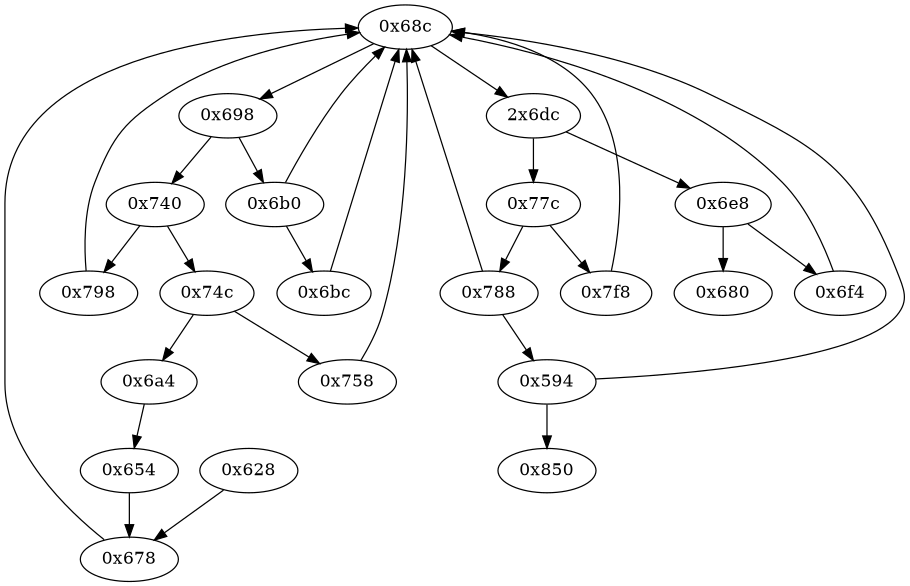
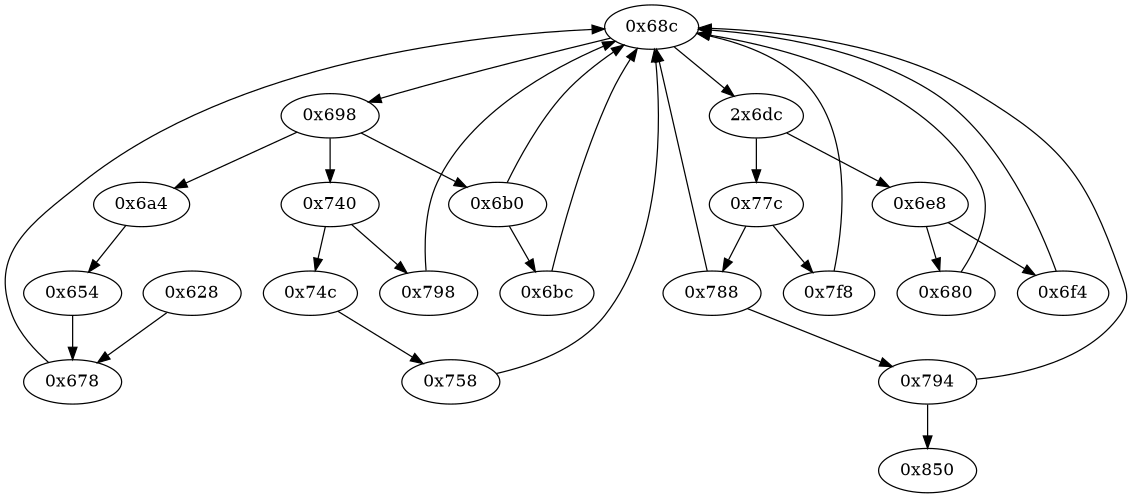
edge "0x680" -> "0x68c": added
edge "0x74c" -> "0x6a4": now "0x698" -> "0x6a4"
node "0x594": label "0x594" -> "0x794"
